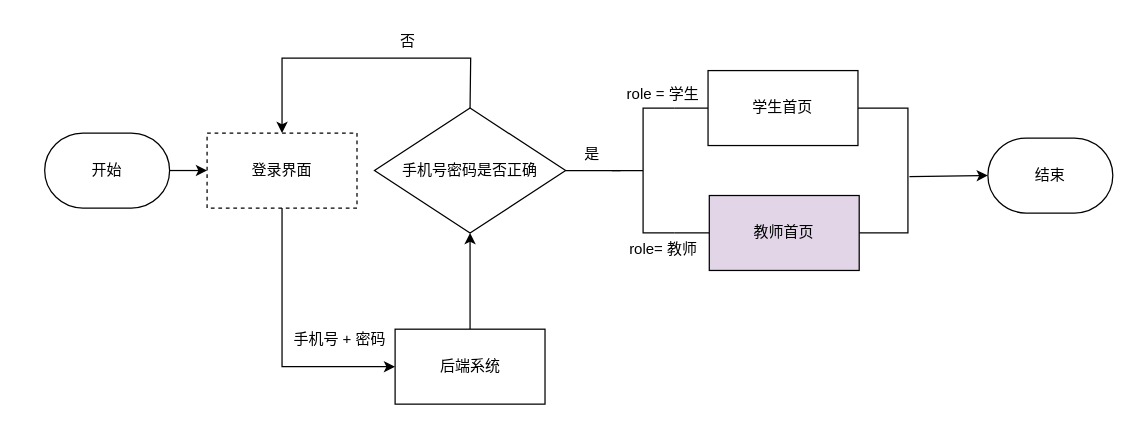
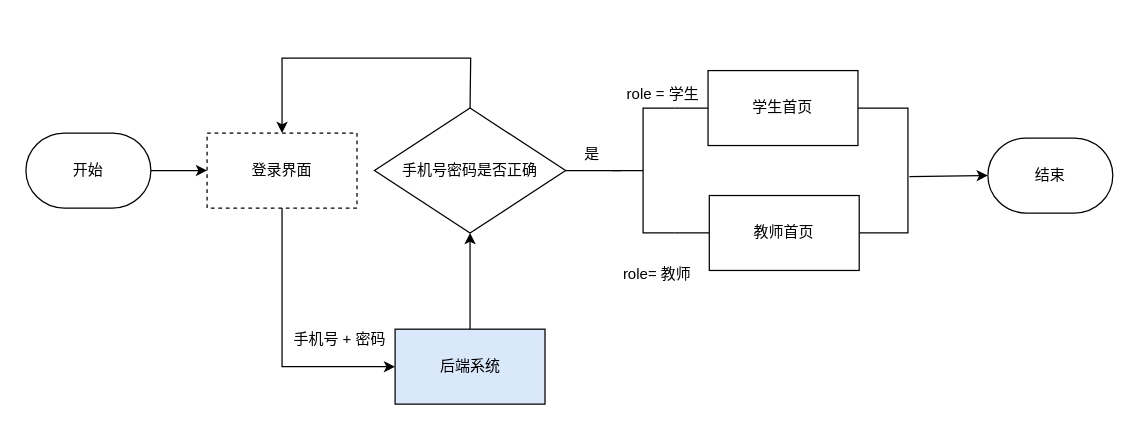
node "否": removed
node "开始": moved (107, 171) -> (88, 171)
node "教师首页": fillcolor #e1d5e7 -> #ffffff
node "role= 教师": moved (663, 249) -> (657, 274)
node "后端系统": fillcolor #ffffff -> #dae8fc
